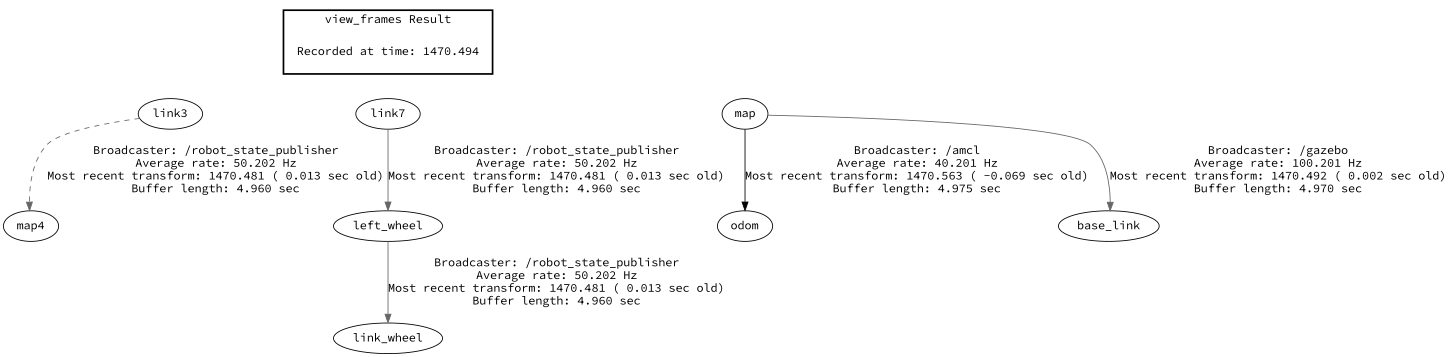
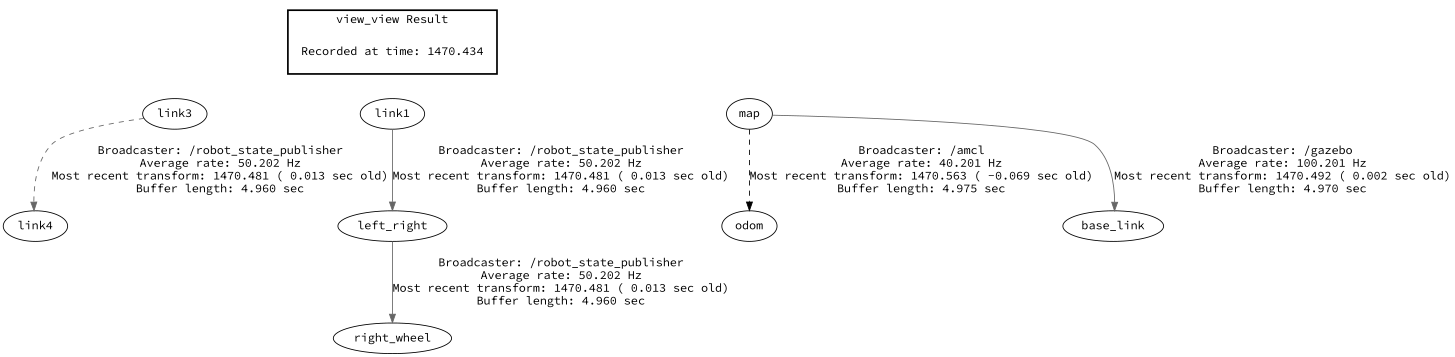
cluster "view_frames Result": label "view_frames Result" -> "view_view Result"
node "Recorded at time: 1470.494": label "Recorded at time: 1470.494" -> "Recorded at time: 1470.434"
node "link7": label "link7" -> "link1"
edge "map" -> "odom": style solid -> dashed
node "map4": label "map4" -> "link4"
node "left_wheel": label "left_wheel" -> "left_right"
node "link_wheel": label "link_wheel" -> "right_wheel"
